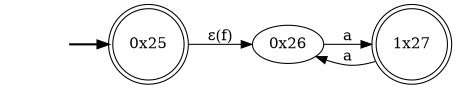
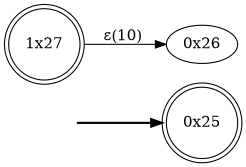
edge "0x25" -> "0x26": removed, label "ε(f)"
edge "0x26" -> "1x27": removed, label "a"
edge "1x27" -> "0x26": label "a" -> "ε(10)"
